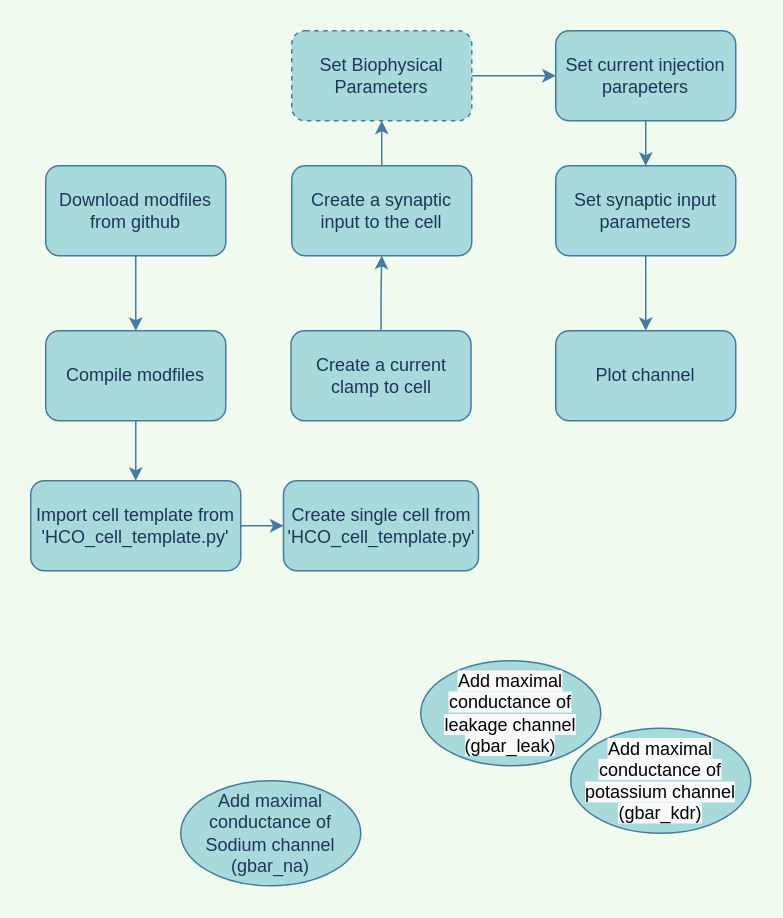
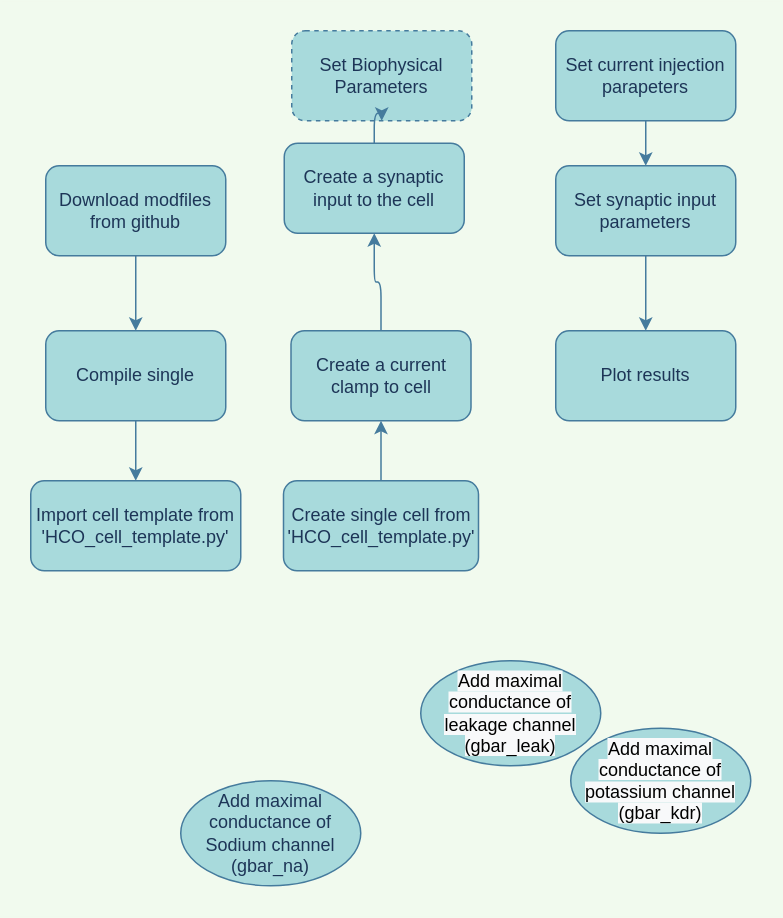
edge "Set Biophysical Parameters" -> "Set current injection parapeters": removed
node "Create a synaptic input to the cell": moved (382, 211) -> (374, 188)
node "Compile modfiles": label "Compile modfiles" -> "Compile single"
node "Plot channel": label "Plot channel" -> "Plot results"
edge "Create single cell from 'HCO_cell_template.py'" -> "Create a current clamp to cell": added
edge "Import cell template from 'HCO_cell_template.py'" -> "Create single cell from 'HCO_cell_template.py'": removed
